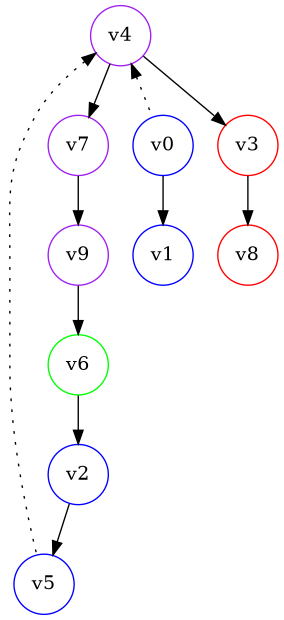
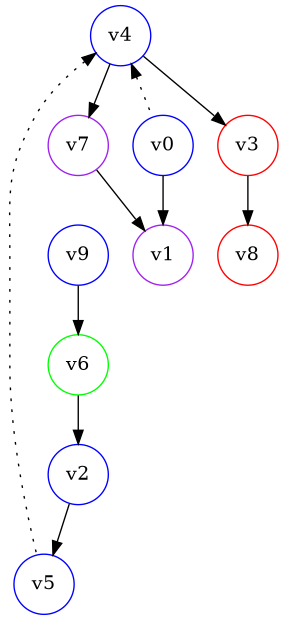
node "v4": color purple -> blue
edge "v7" -> "v9": now "v7" -> "v1"
node "v9": color purple -> blue
node "v1": color blue -> purple
